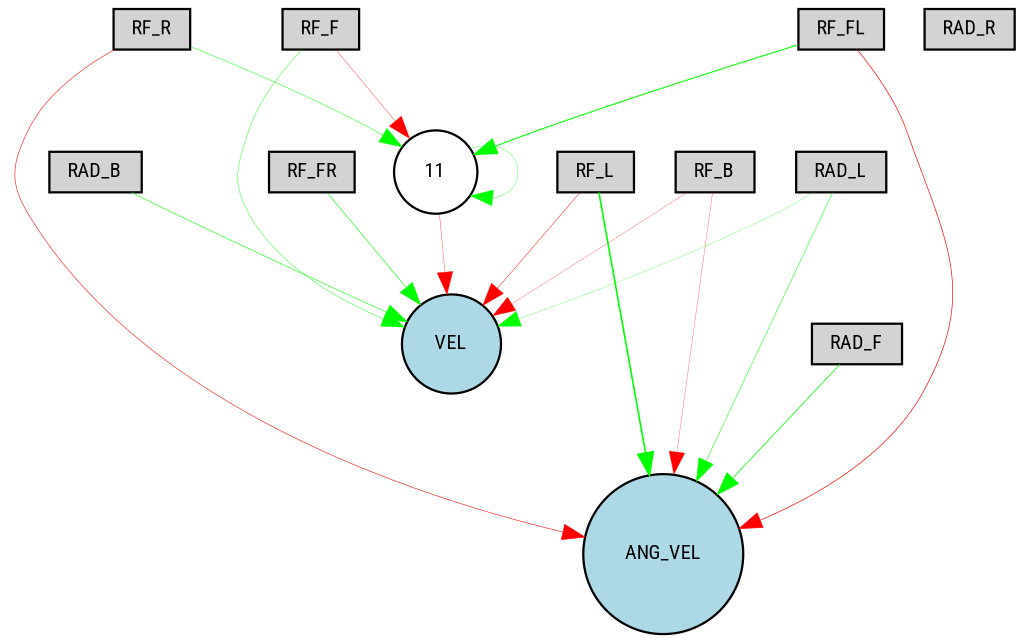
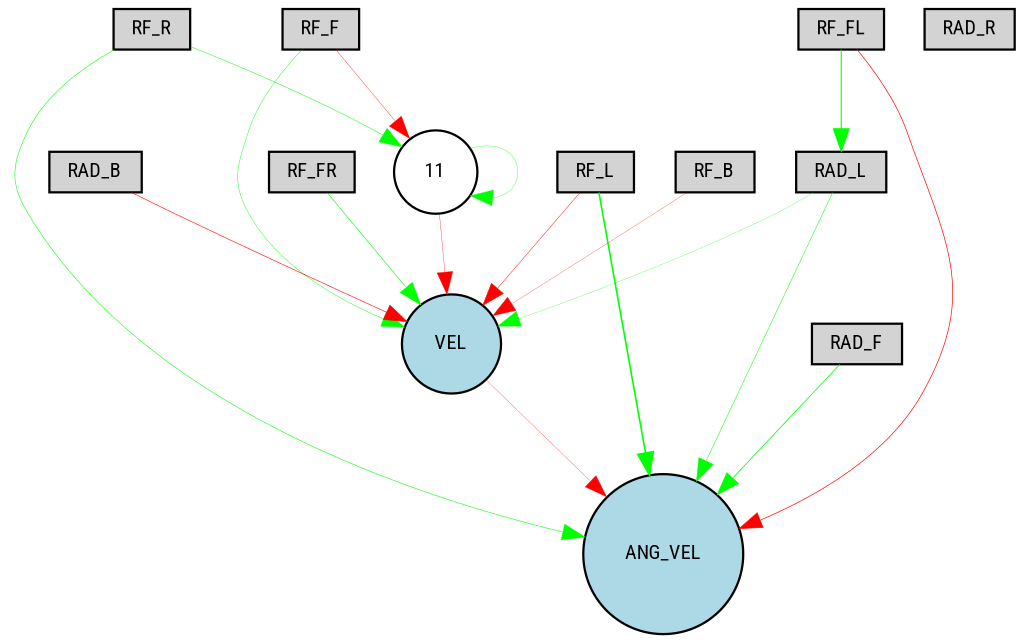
edge "RF_FL" -> "11": now "RF_FL" -> "RAD_L"
edge "RAD_B" -> "VEL": color green -> red
edge "RF_B" -> "ANG_VEL": now "VEL" -> "ANG_VEL"
edge "RF_R" -> "ANG_VEL": color red -> green
